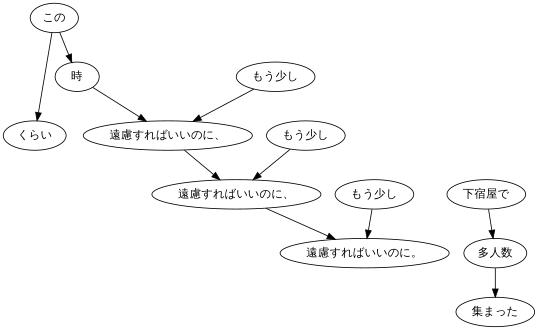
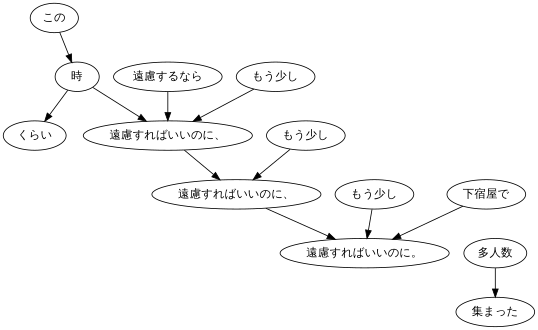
edge "この" -> "くらい": now "時" -> "くらい"
node "遠慮するなら": added
edge "下宿屋で" -> "多人数": now "下宿屋で" -> "遠慮すればいいのに。"
